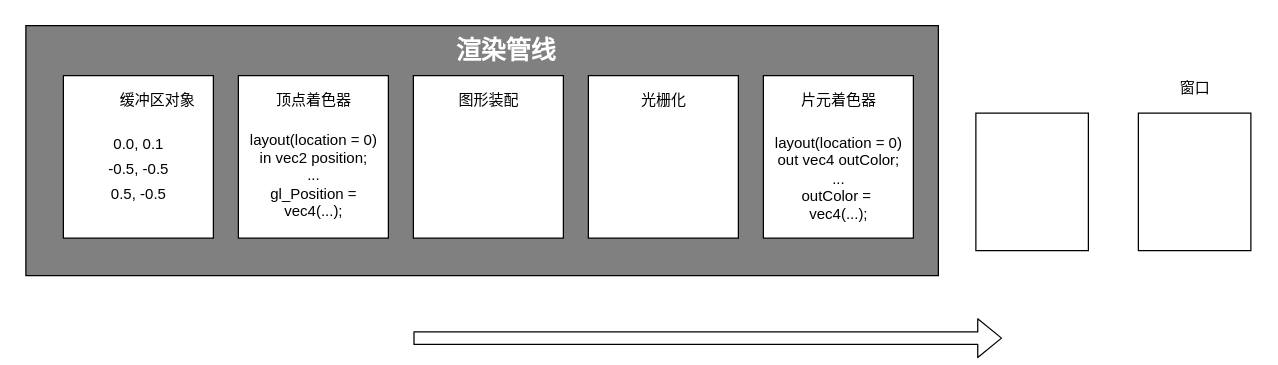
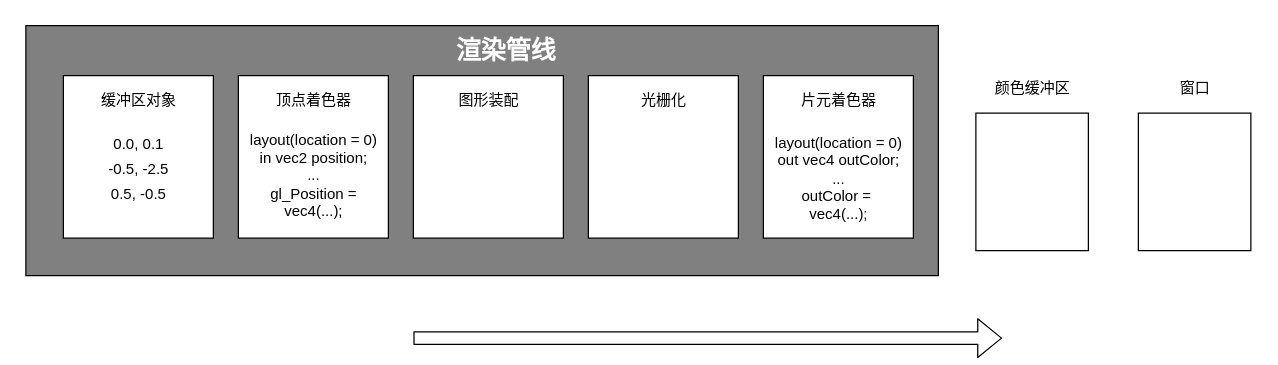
node "颜色缓冲区": added
node "缓冲区对象": moved (157, 101) -> (138, 101)
node "-0.5, -0.5": label "-0.5, -0.5" -> "-0.5, -2.5"
